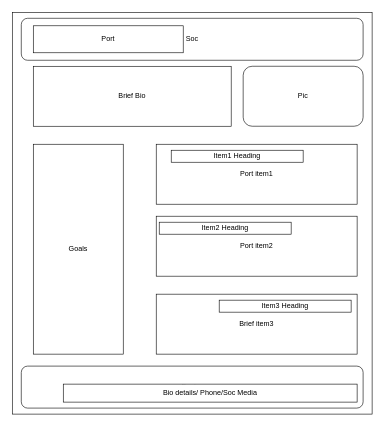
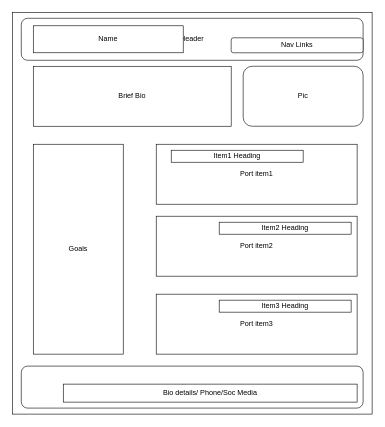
node "Port": label "Port" -> "Name"
node "Soc": label "Soc" -> "Header"
node "Nav Links": added
node "Item2 Heading": moved (225, 228) -> (285, 228)
node "Brief item3": label "Brief item3" -> "Port item3"
